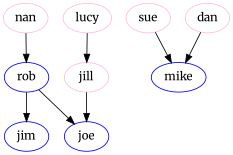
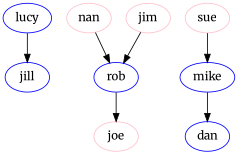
node "lucy": color pink -> blue
node "dan": color pink -> blue
edge "dan" -> "mike": reversed
node "jill": color pink -> blue
edge "rob" -> "jim": reversed
edge "jill" -> "joe": removed
node "jim": color blue -> pink
node "joe": color blue -> pink
